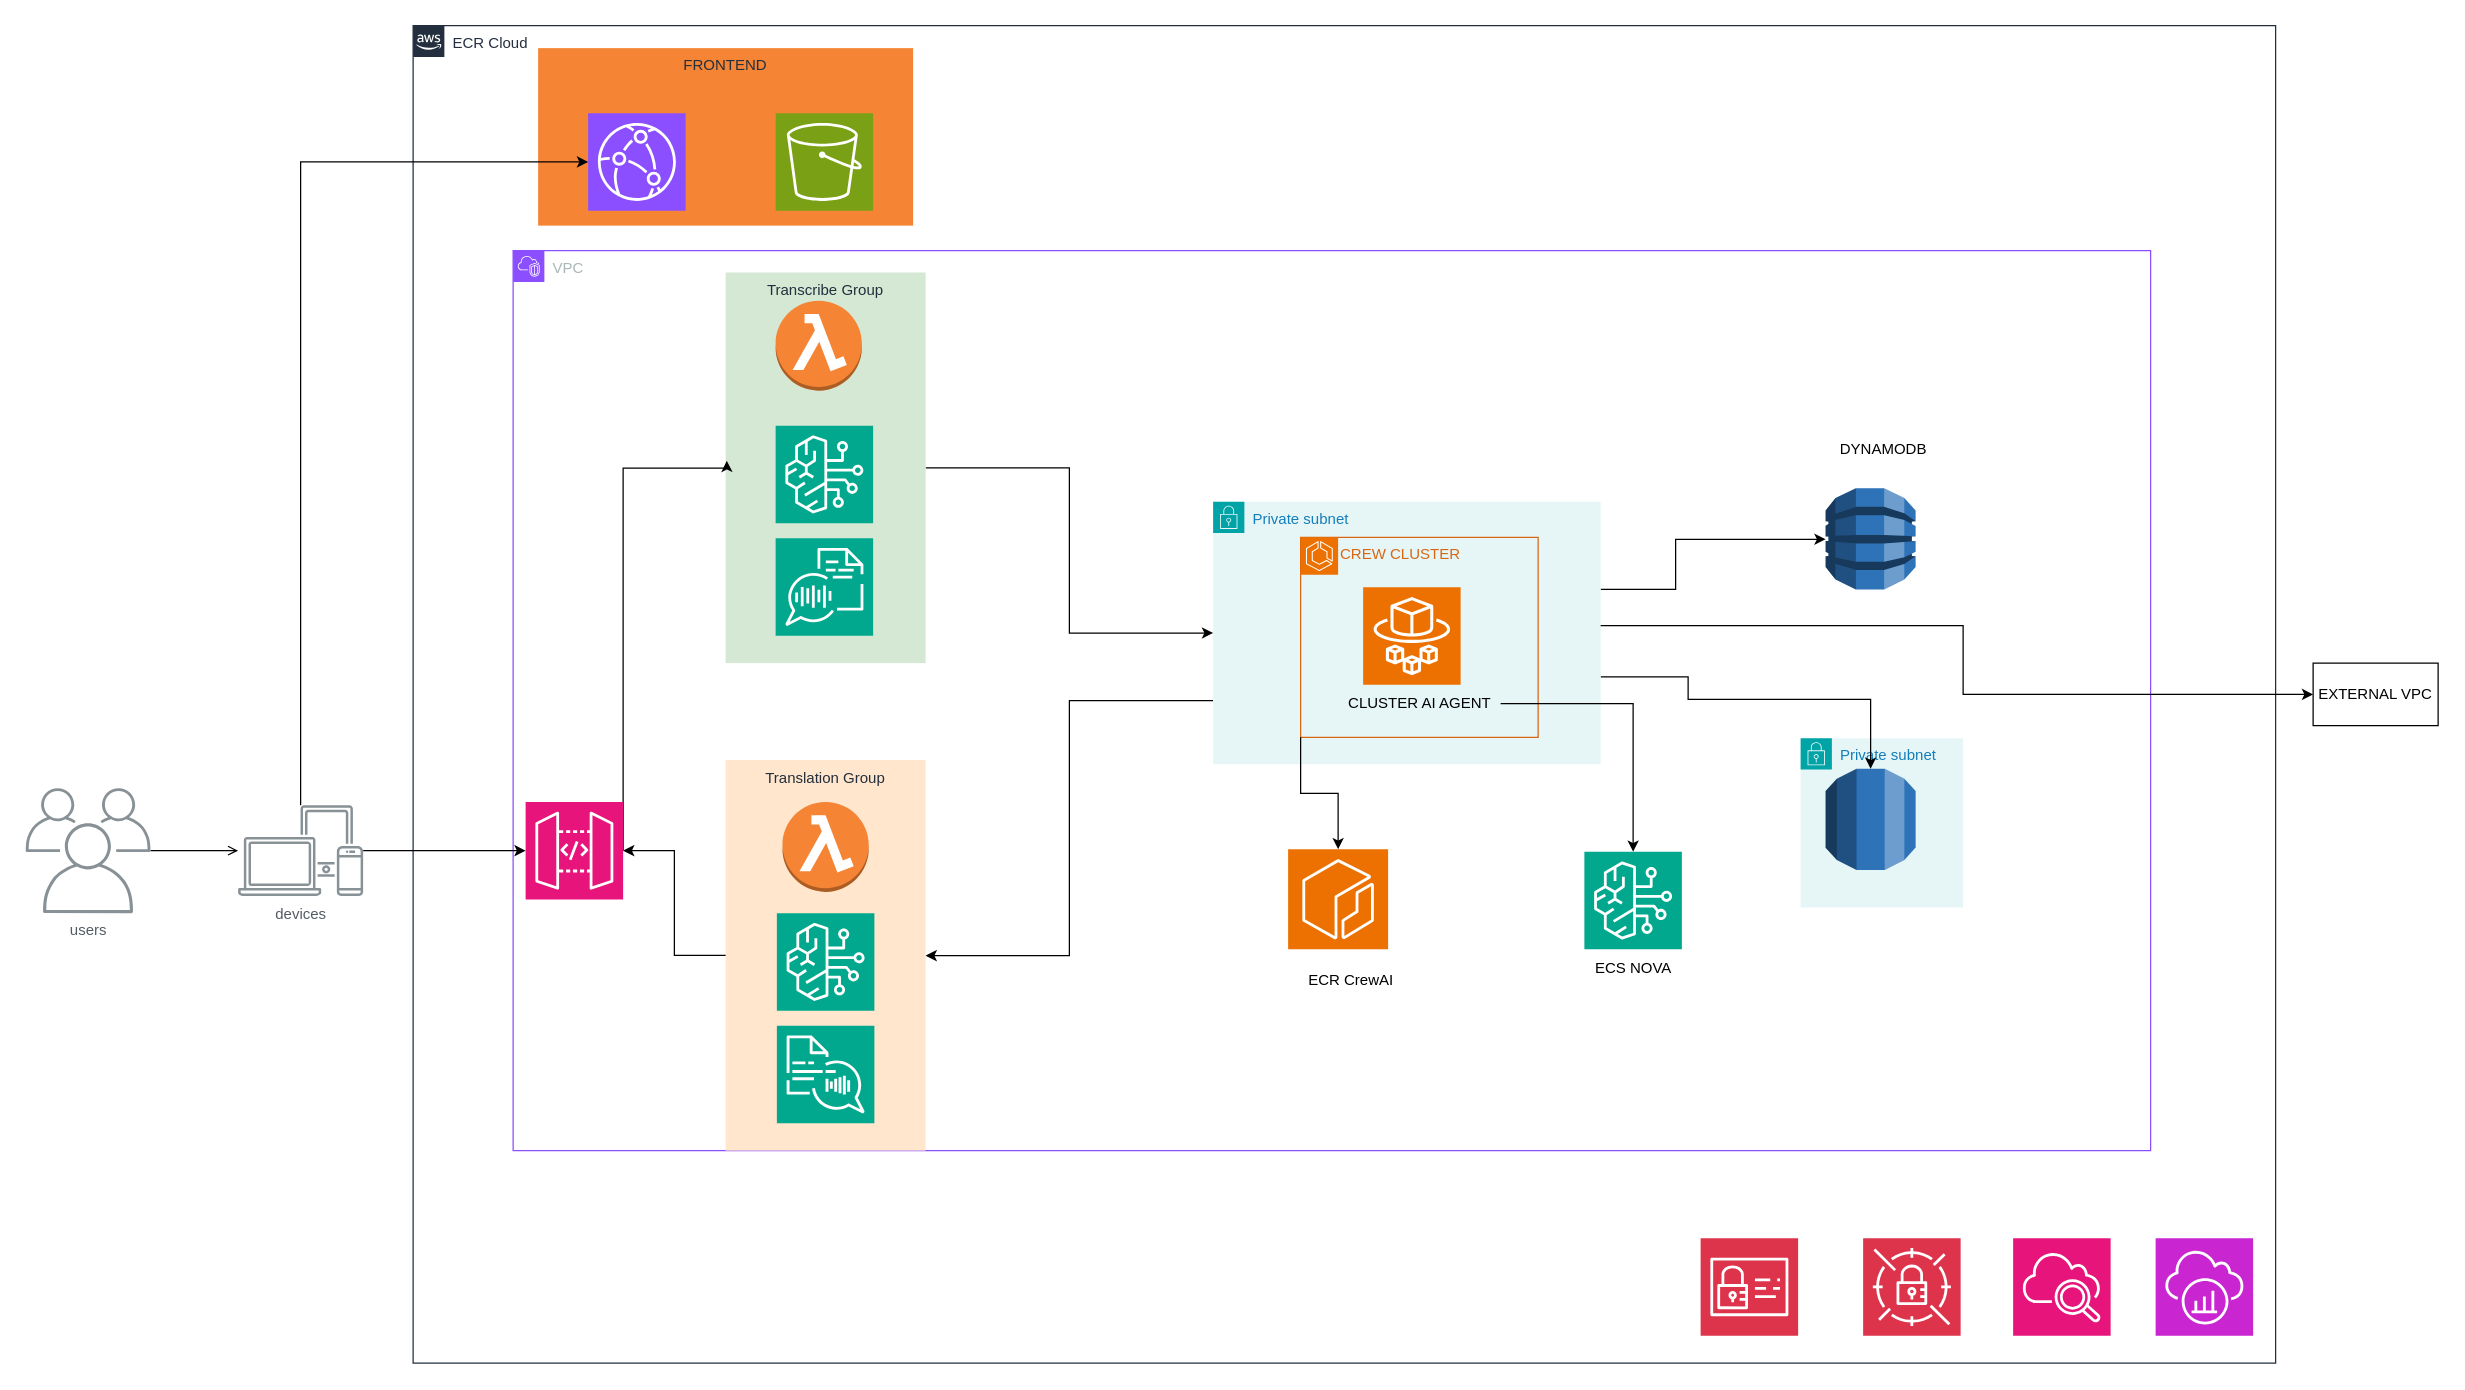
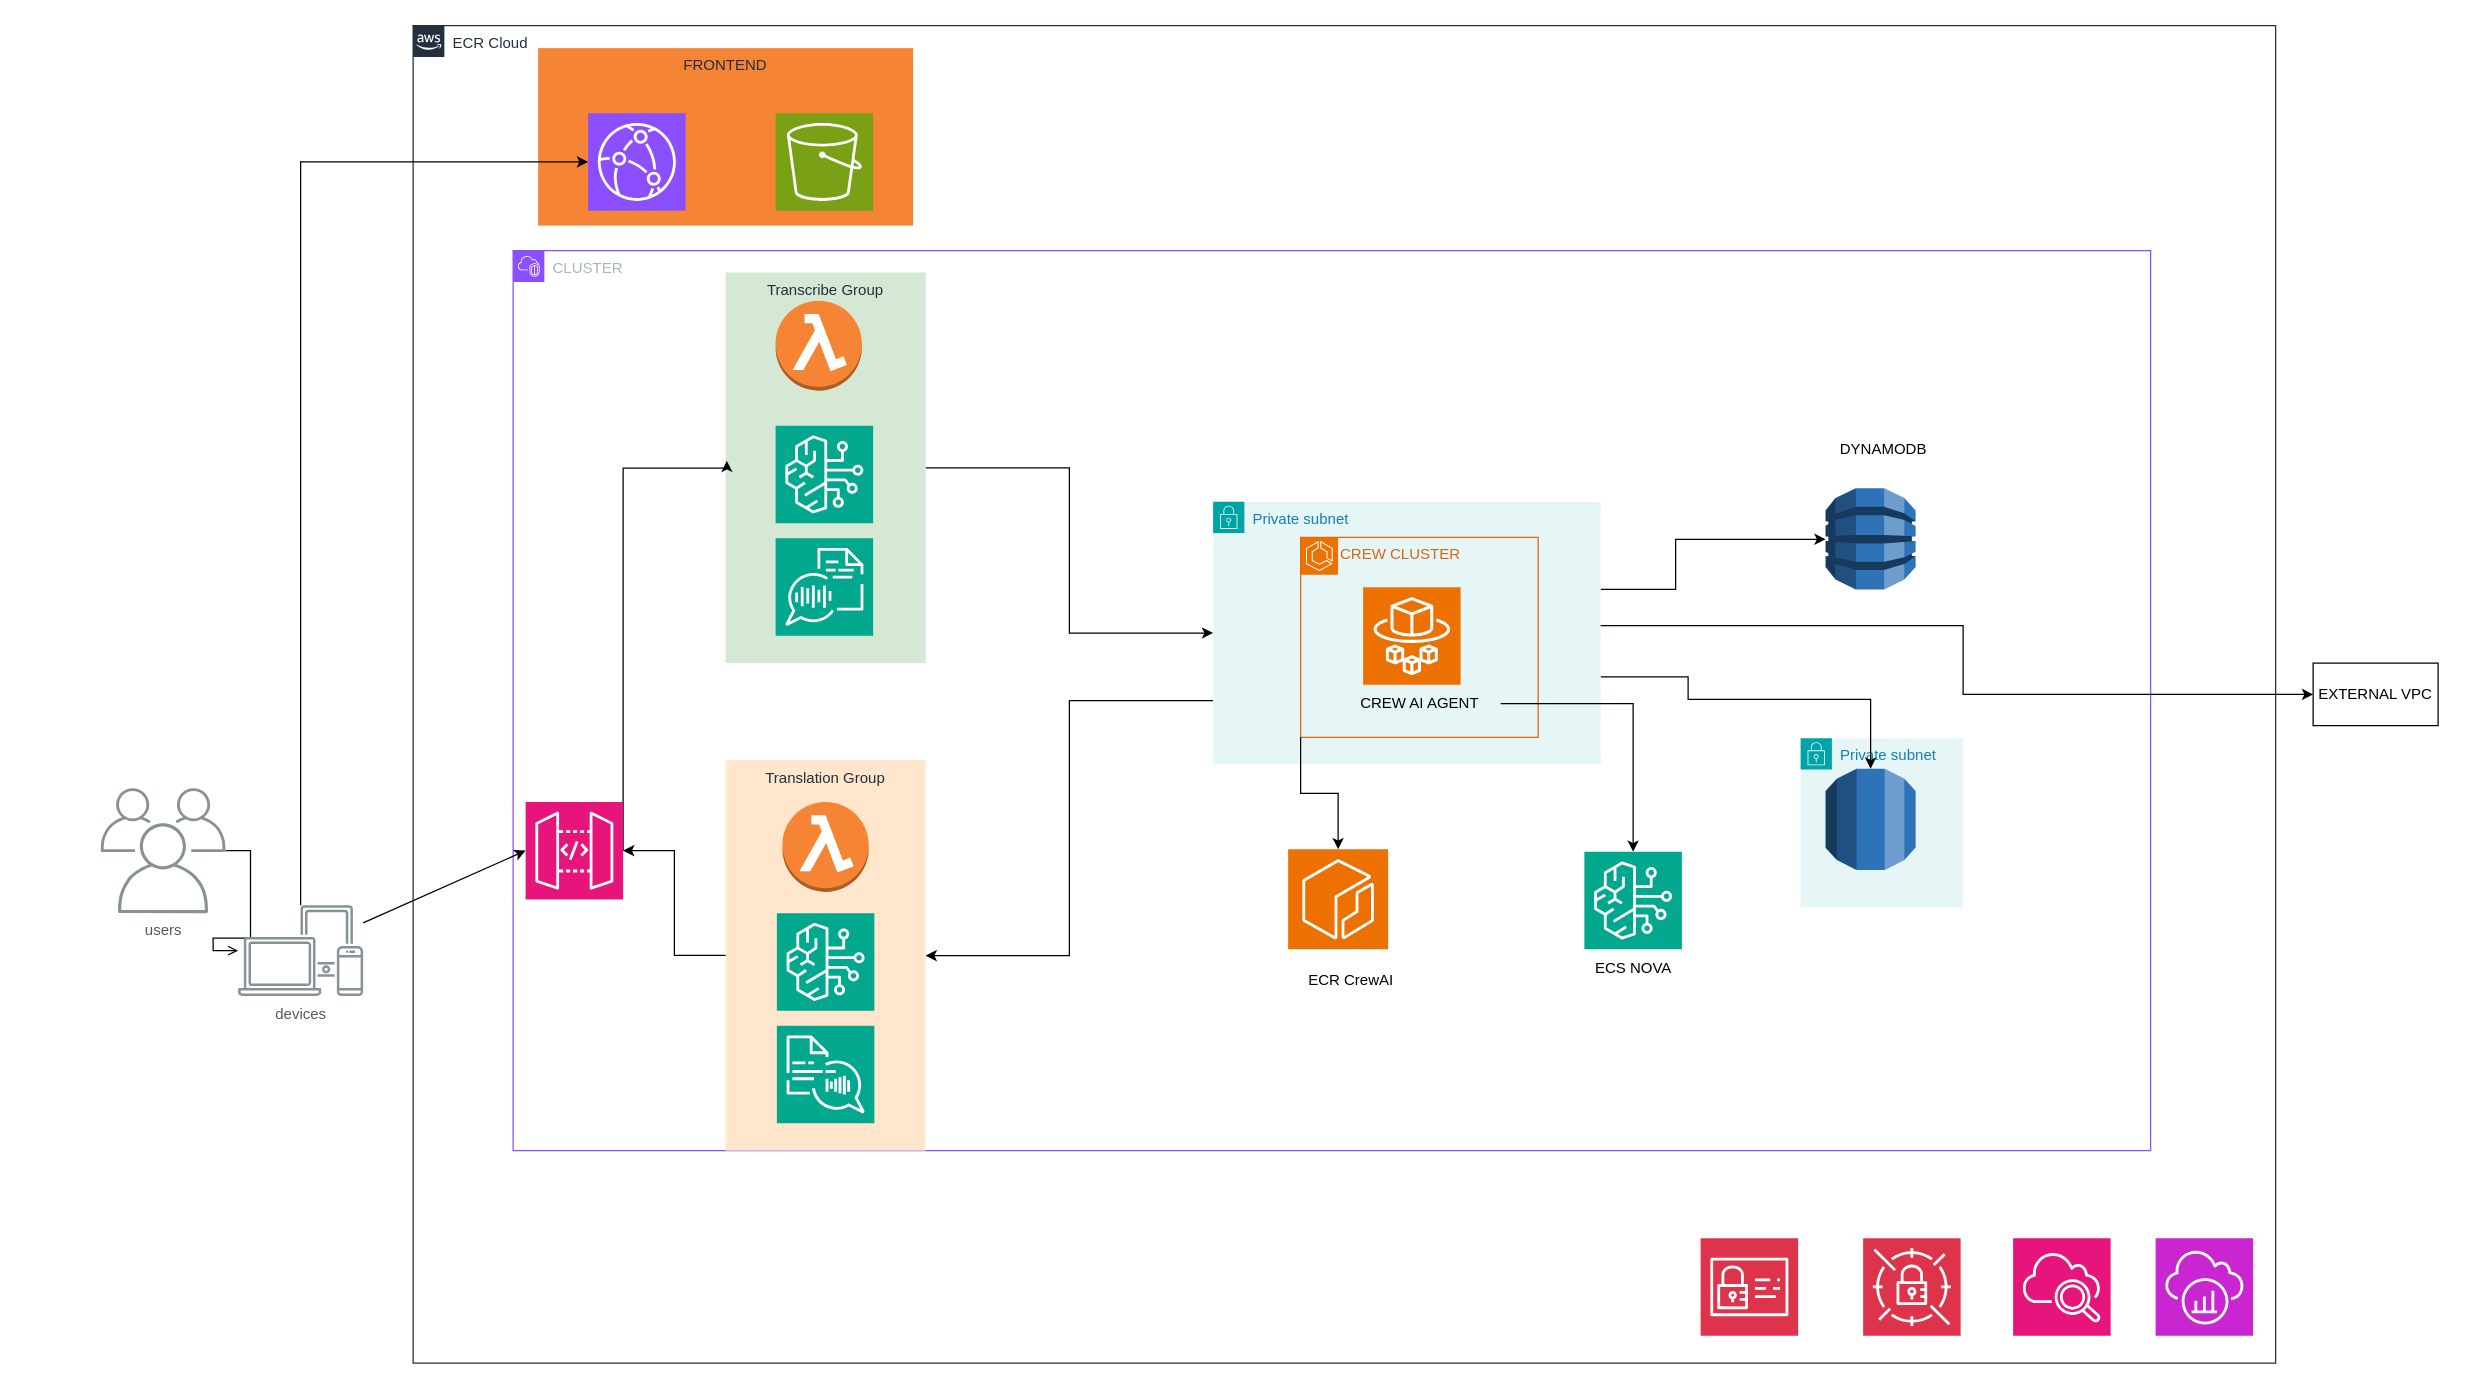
node "VPC": label "VPC" -> "CLUSTER"
node "CLUSTER AI AGENT": label "CLUSTER AI AGENT" -> "CREW AI AGENT"
node "users": moved (88, 851) -> (163, 851)
node "devices": moved (301, 851) -> (301, 951)
